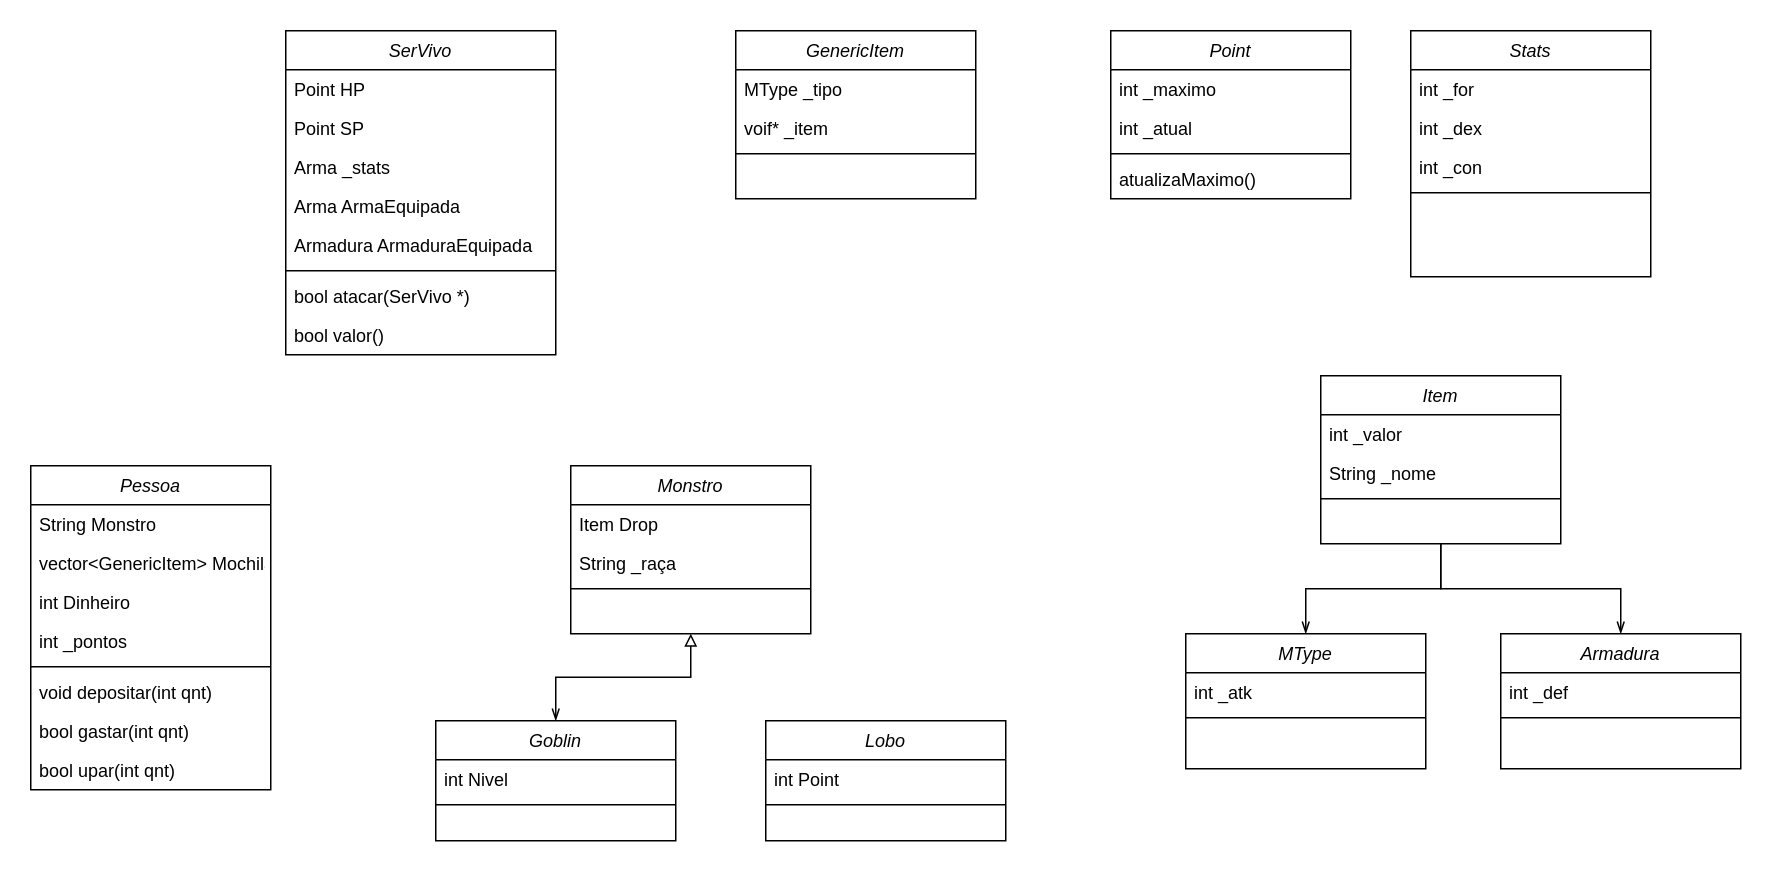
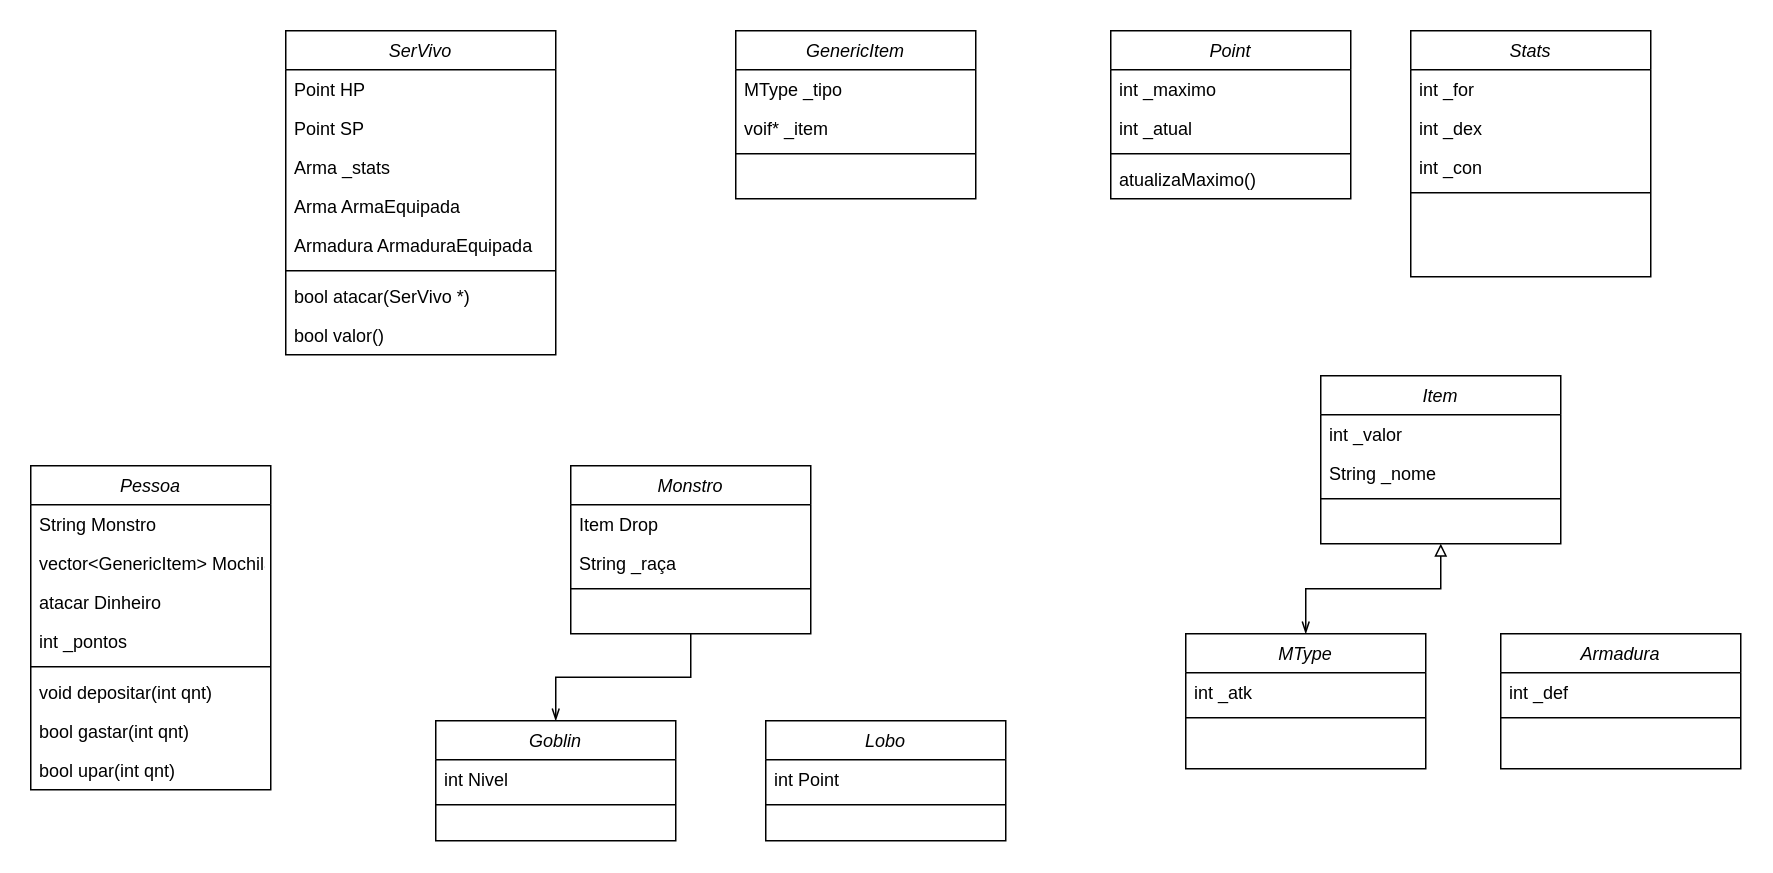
edge "Item" -> "MType": arrowhead none -> block
edge "Item" -> "Armadura": removed
node "int Dinheiro": label "int Dinheiro" -> "atacar Dinheiro"
edge "Monstro" -- "Goblin": arrowhead block -> none
